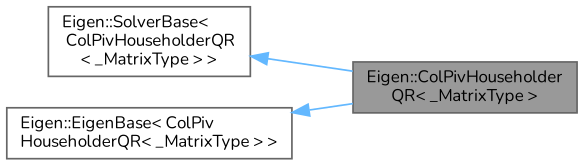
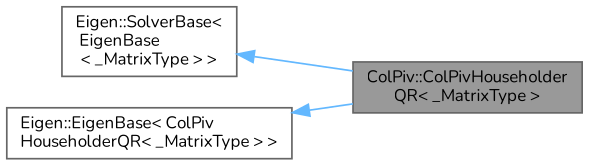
node "Eigen::SolverBase< ColPivHouseholderQR < _MatrixType > >": label "Eigen::SolverBase< ColPivHouseholderQR < _MatrixType > >" -> "Eigen::SolverBase< EigenBase < _MatrixType > >"
node "Eigen::ColPivHouseholder QR< _MatrixType >": label "Eigen::ColPivHouseholder QR< _MatrixType >" -> "ColPiv::ColPivHouseholder QR< _MatrixType >"
